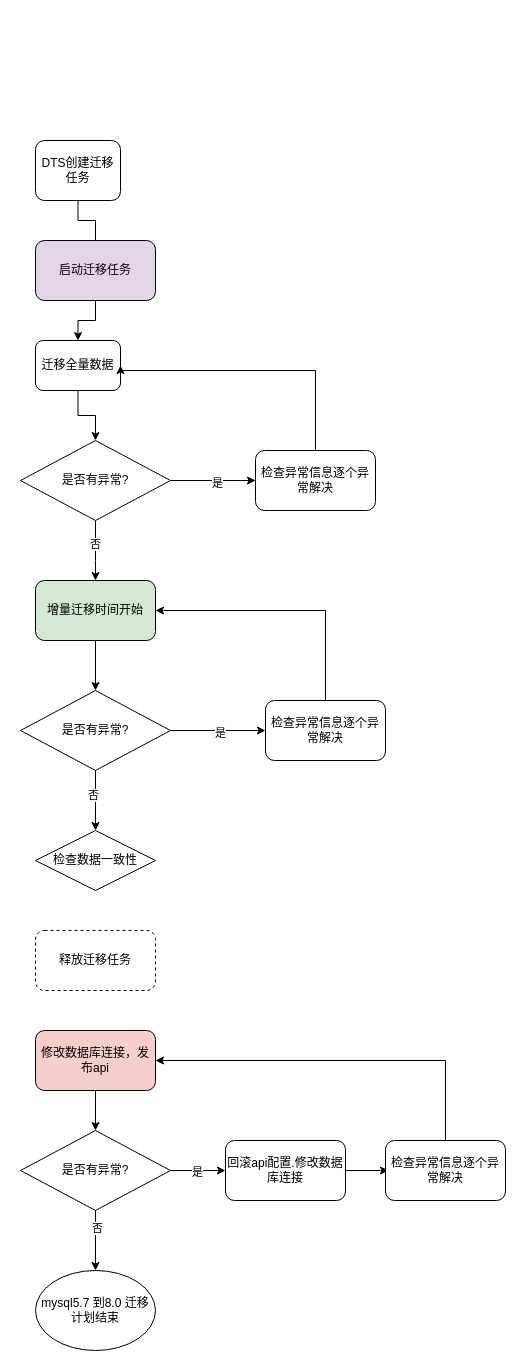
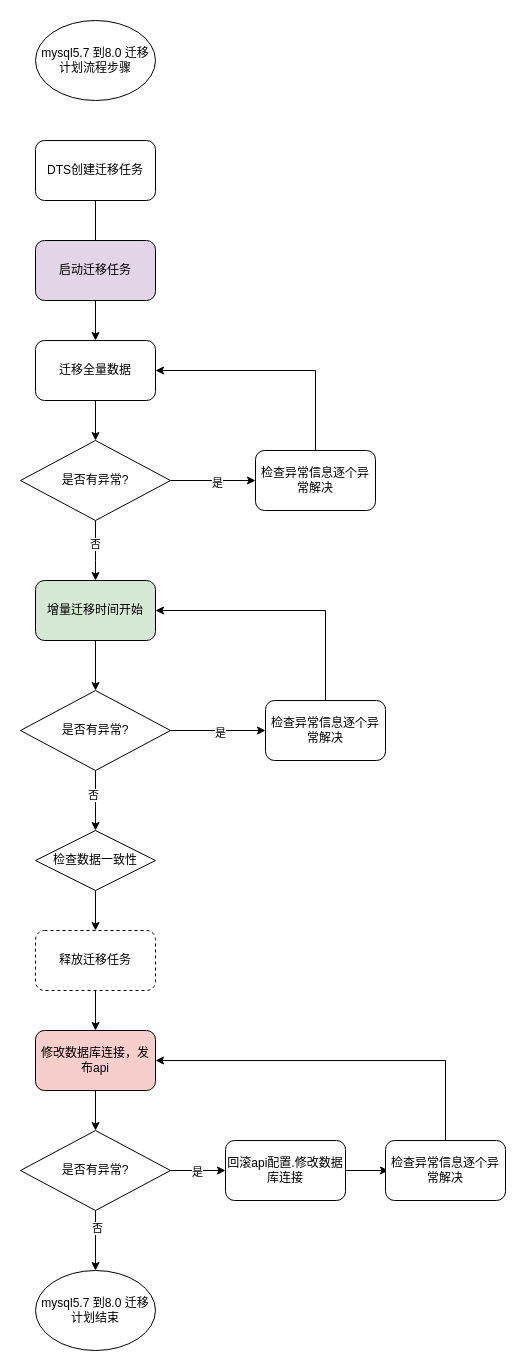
node "mysql5.7 到8.0 迁移计划流程步骤": added
node "DTS创建迁移任务": size 85x60 -> 120x60
node "迁移全量数据": size 85x50 -> 120x60
edge "检查数据一致性" -> "释放迁移任务": added
edge "释放迁移任务" -> "修改数据库连接，发布api": added
